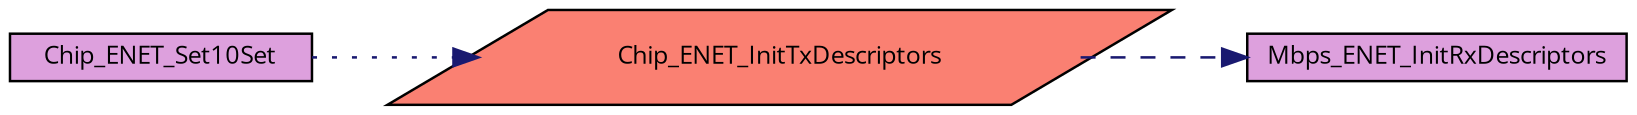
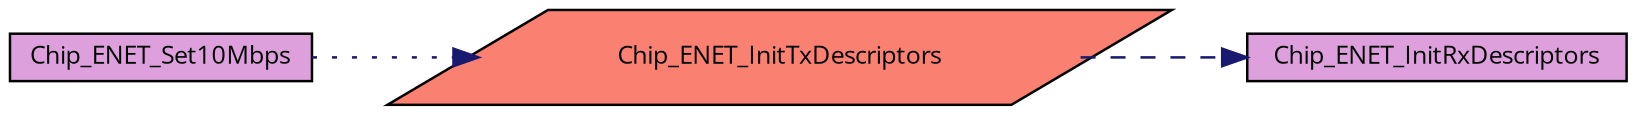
node "Chip_ENET_Set10Set": label "Chip_ENET_Set10Set" -> "Chip_ENET_Set10Mbps"
node "Mbps_ENET_InitRxDescriptors": label "Mbps_ENET_InitRxDescriptors" -> "Chip_ENET_InitRxDescriptors"
